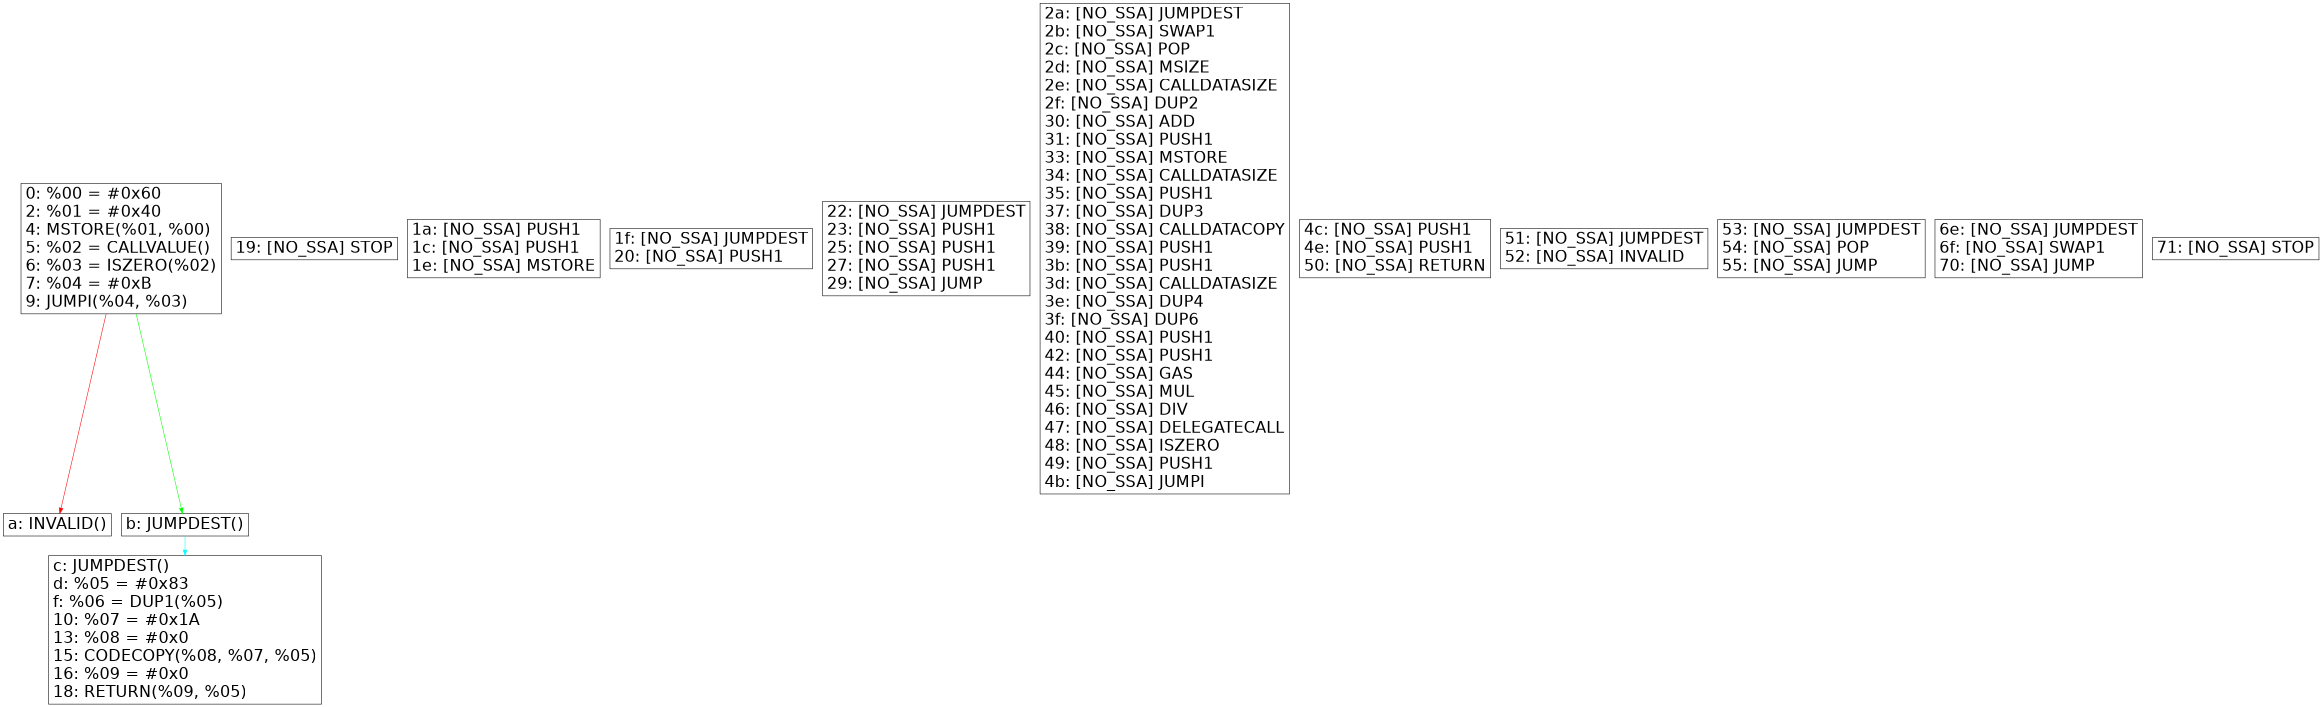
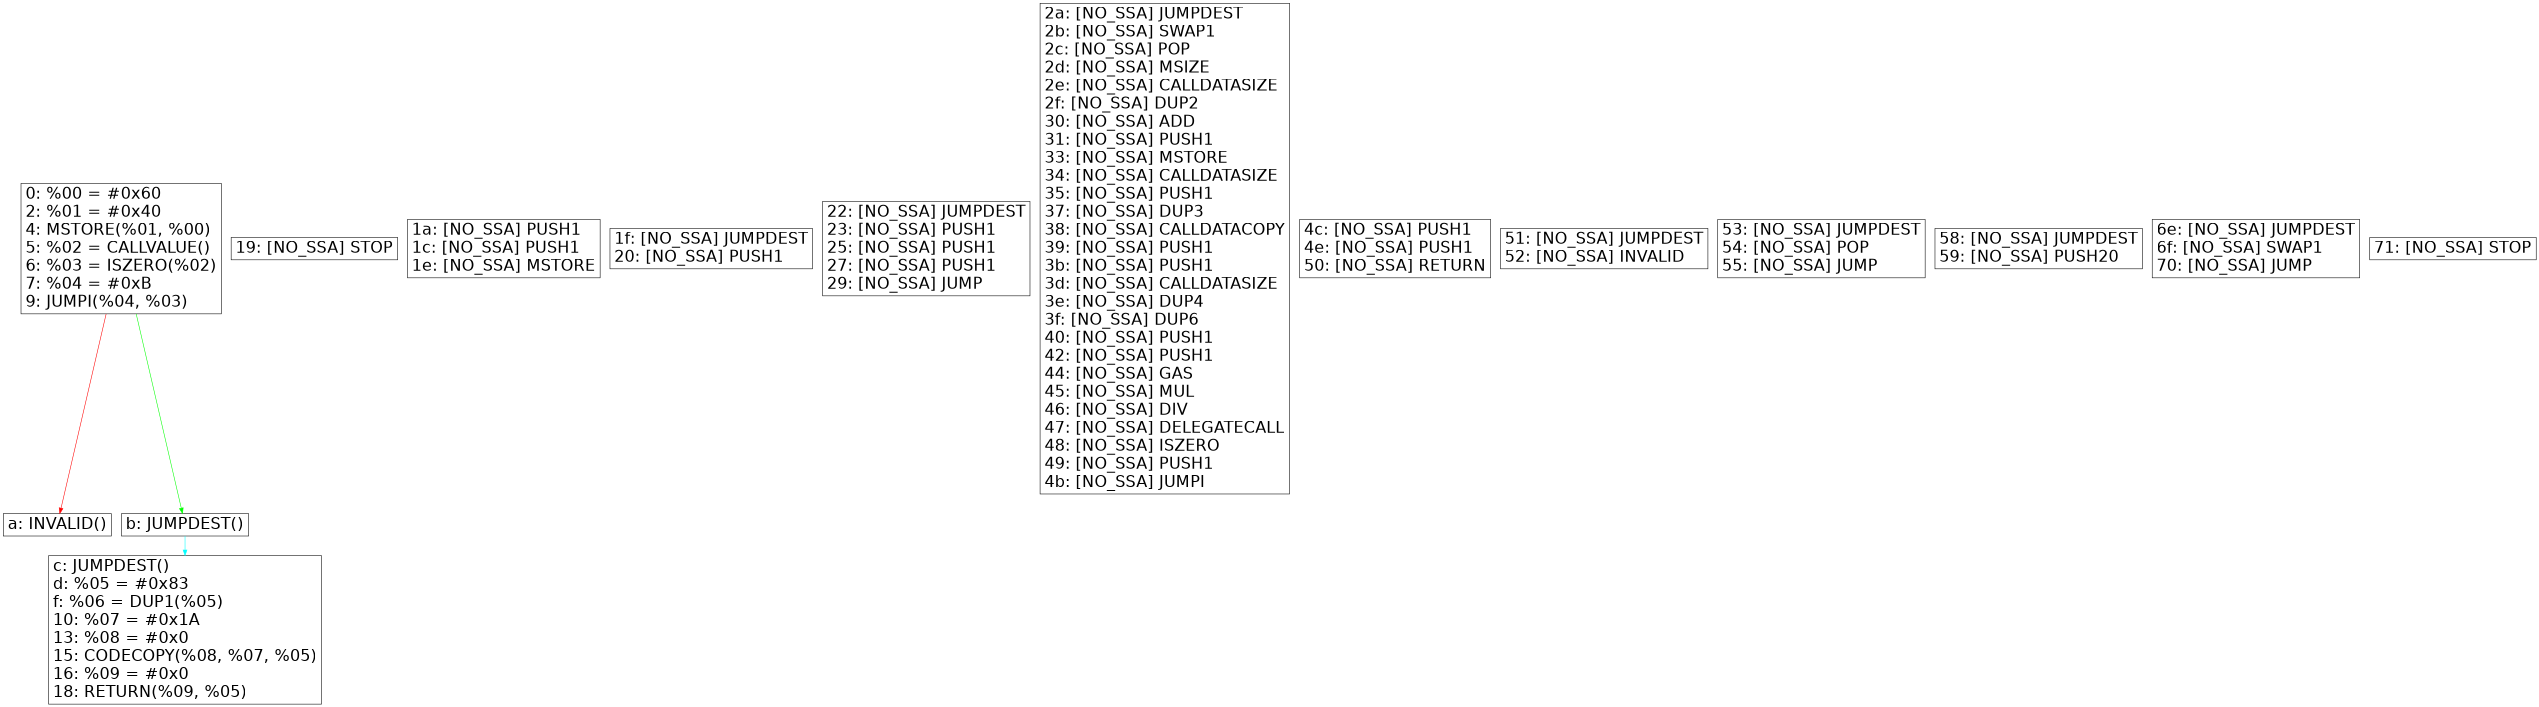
node "58: [NO_SSA] JUMPDEST 59: [NO_SSA] PUSH20": added
